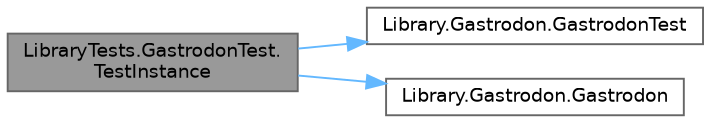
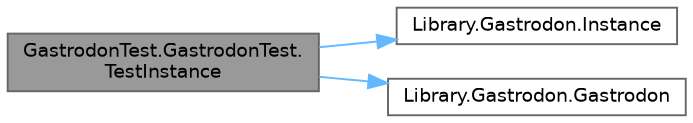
node "Library.Gastrodon.GastrodonTest": label "Library.Gastrodon.GastrodonTest" -> "Library.Gastrodon.Instance"
node "LibraryTests.GastrodonTest. TestInstance": label "LibraryTests.GastrodonTest. TestInstance" -> "GastrodonTest.GastrodonTest. TestInstance"
